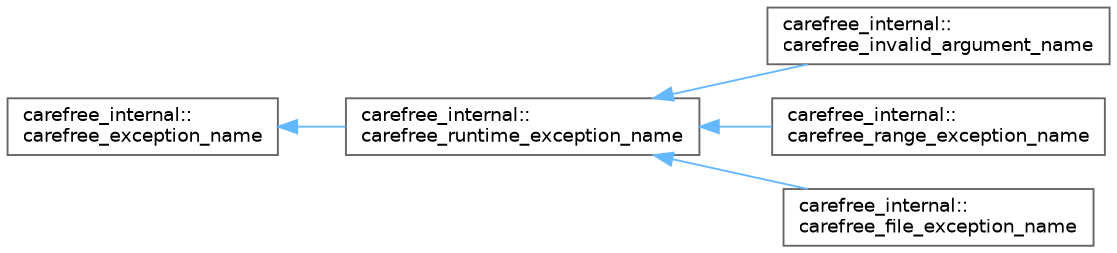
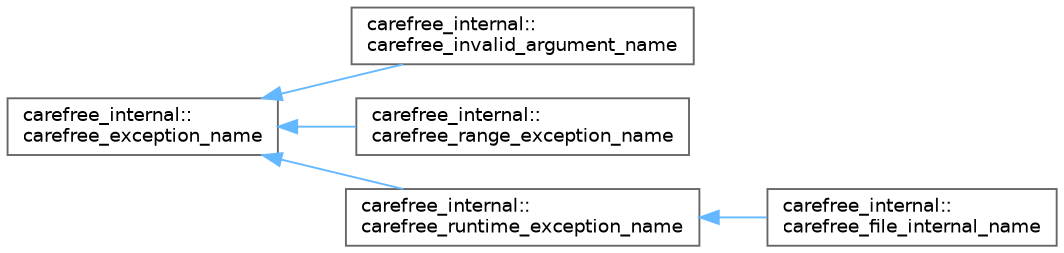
edge "carefree_internal:: carefree_invalid_argument_name" -> "carefree_internal:: carefree_runtime_exception_name": now "carefree_internal:: carefree_invalid_argument_name" -> "carefree_internal:: carefree_exception_name"
edge "carefree_internal:: carefree_range_exception_name" -> "carefree_internal:: carefree_runtime_exception_name": now "carefree_internal:: carefree_range_exception_name" -> "carefree_internal:: carefree_exception_name"
node "carefree_internal:: carefree_file_exception_name": label "carefree_internal:: carefree_file_exception_name" -> "carefree_internal:: carefree_file_internal_name"
